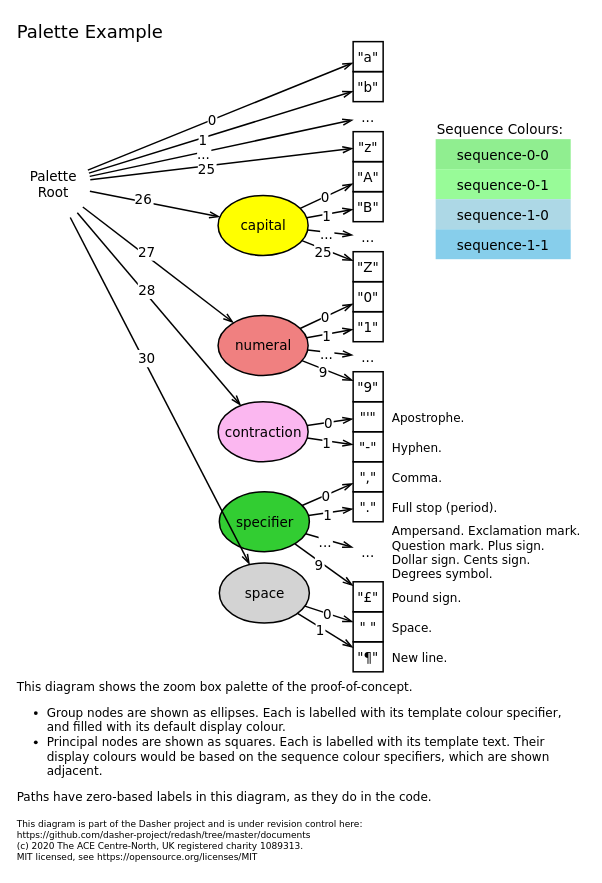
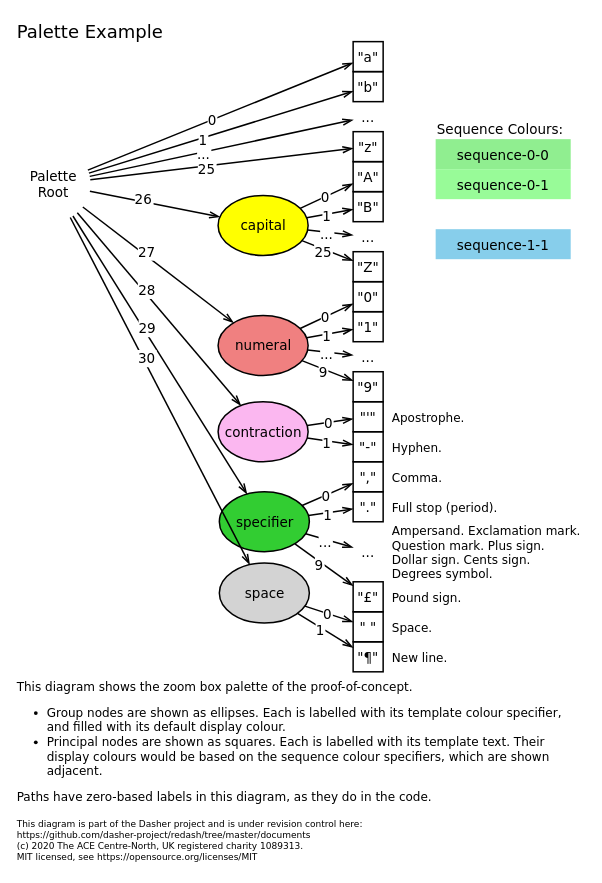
node "sequence-1-0": removed
edge "Palette Root" -> "specifier": added, label "29"
